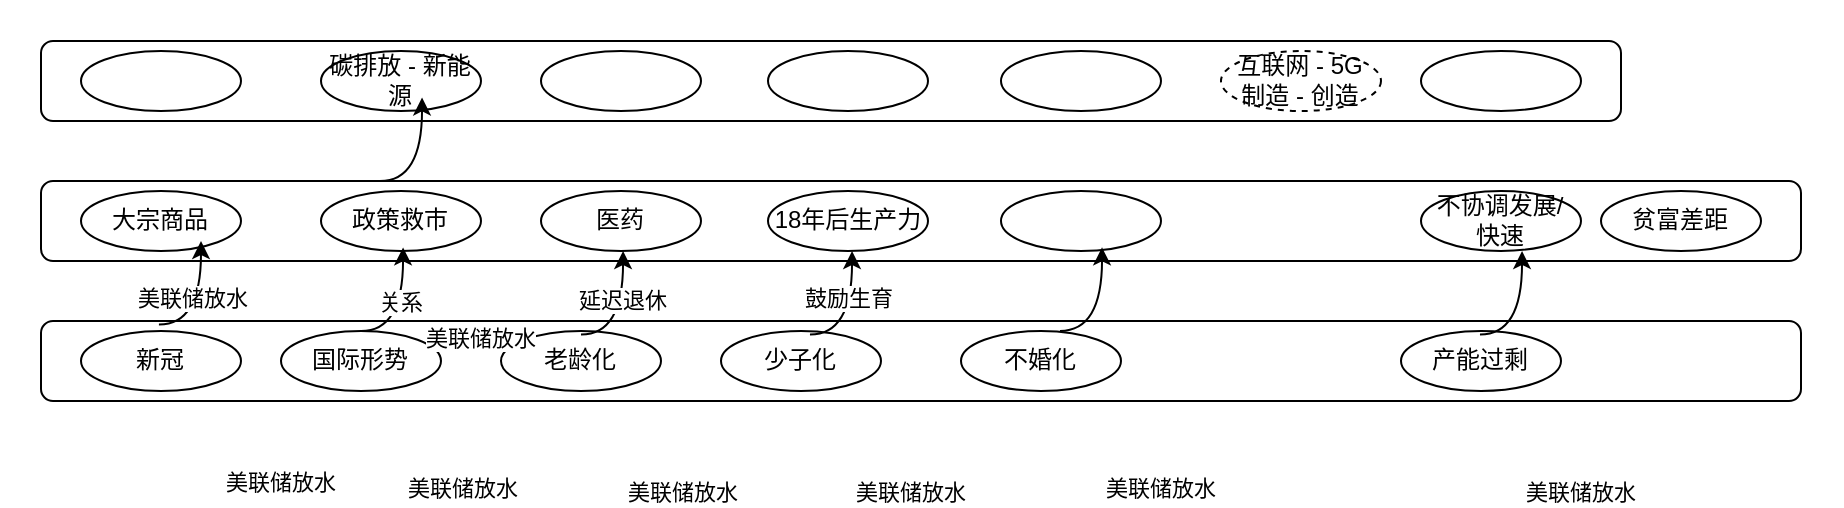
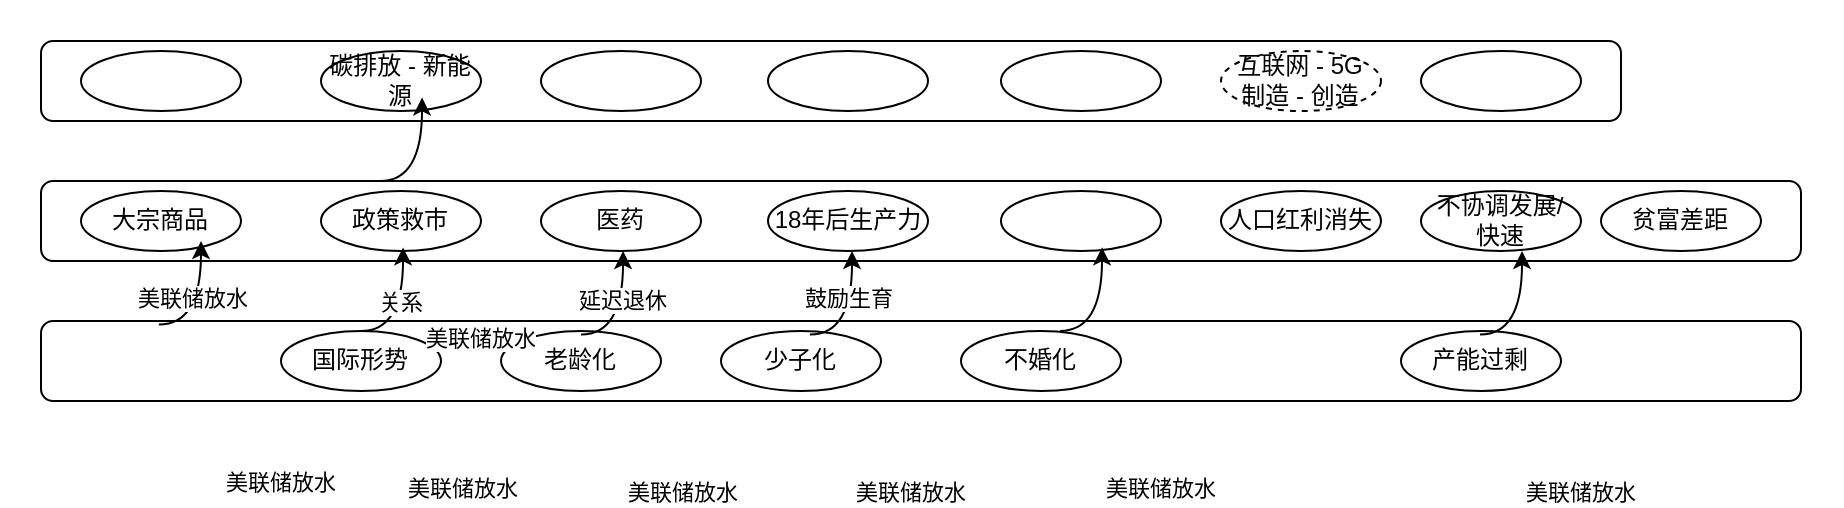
node "人口红利消失": added
node "新冠": removed
